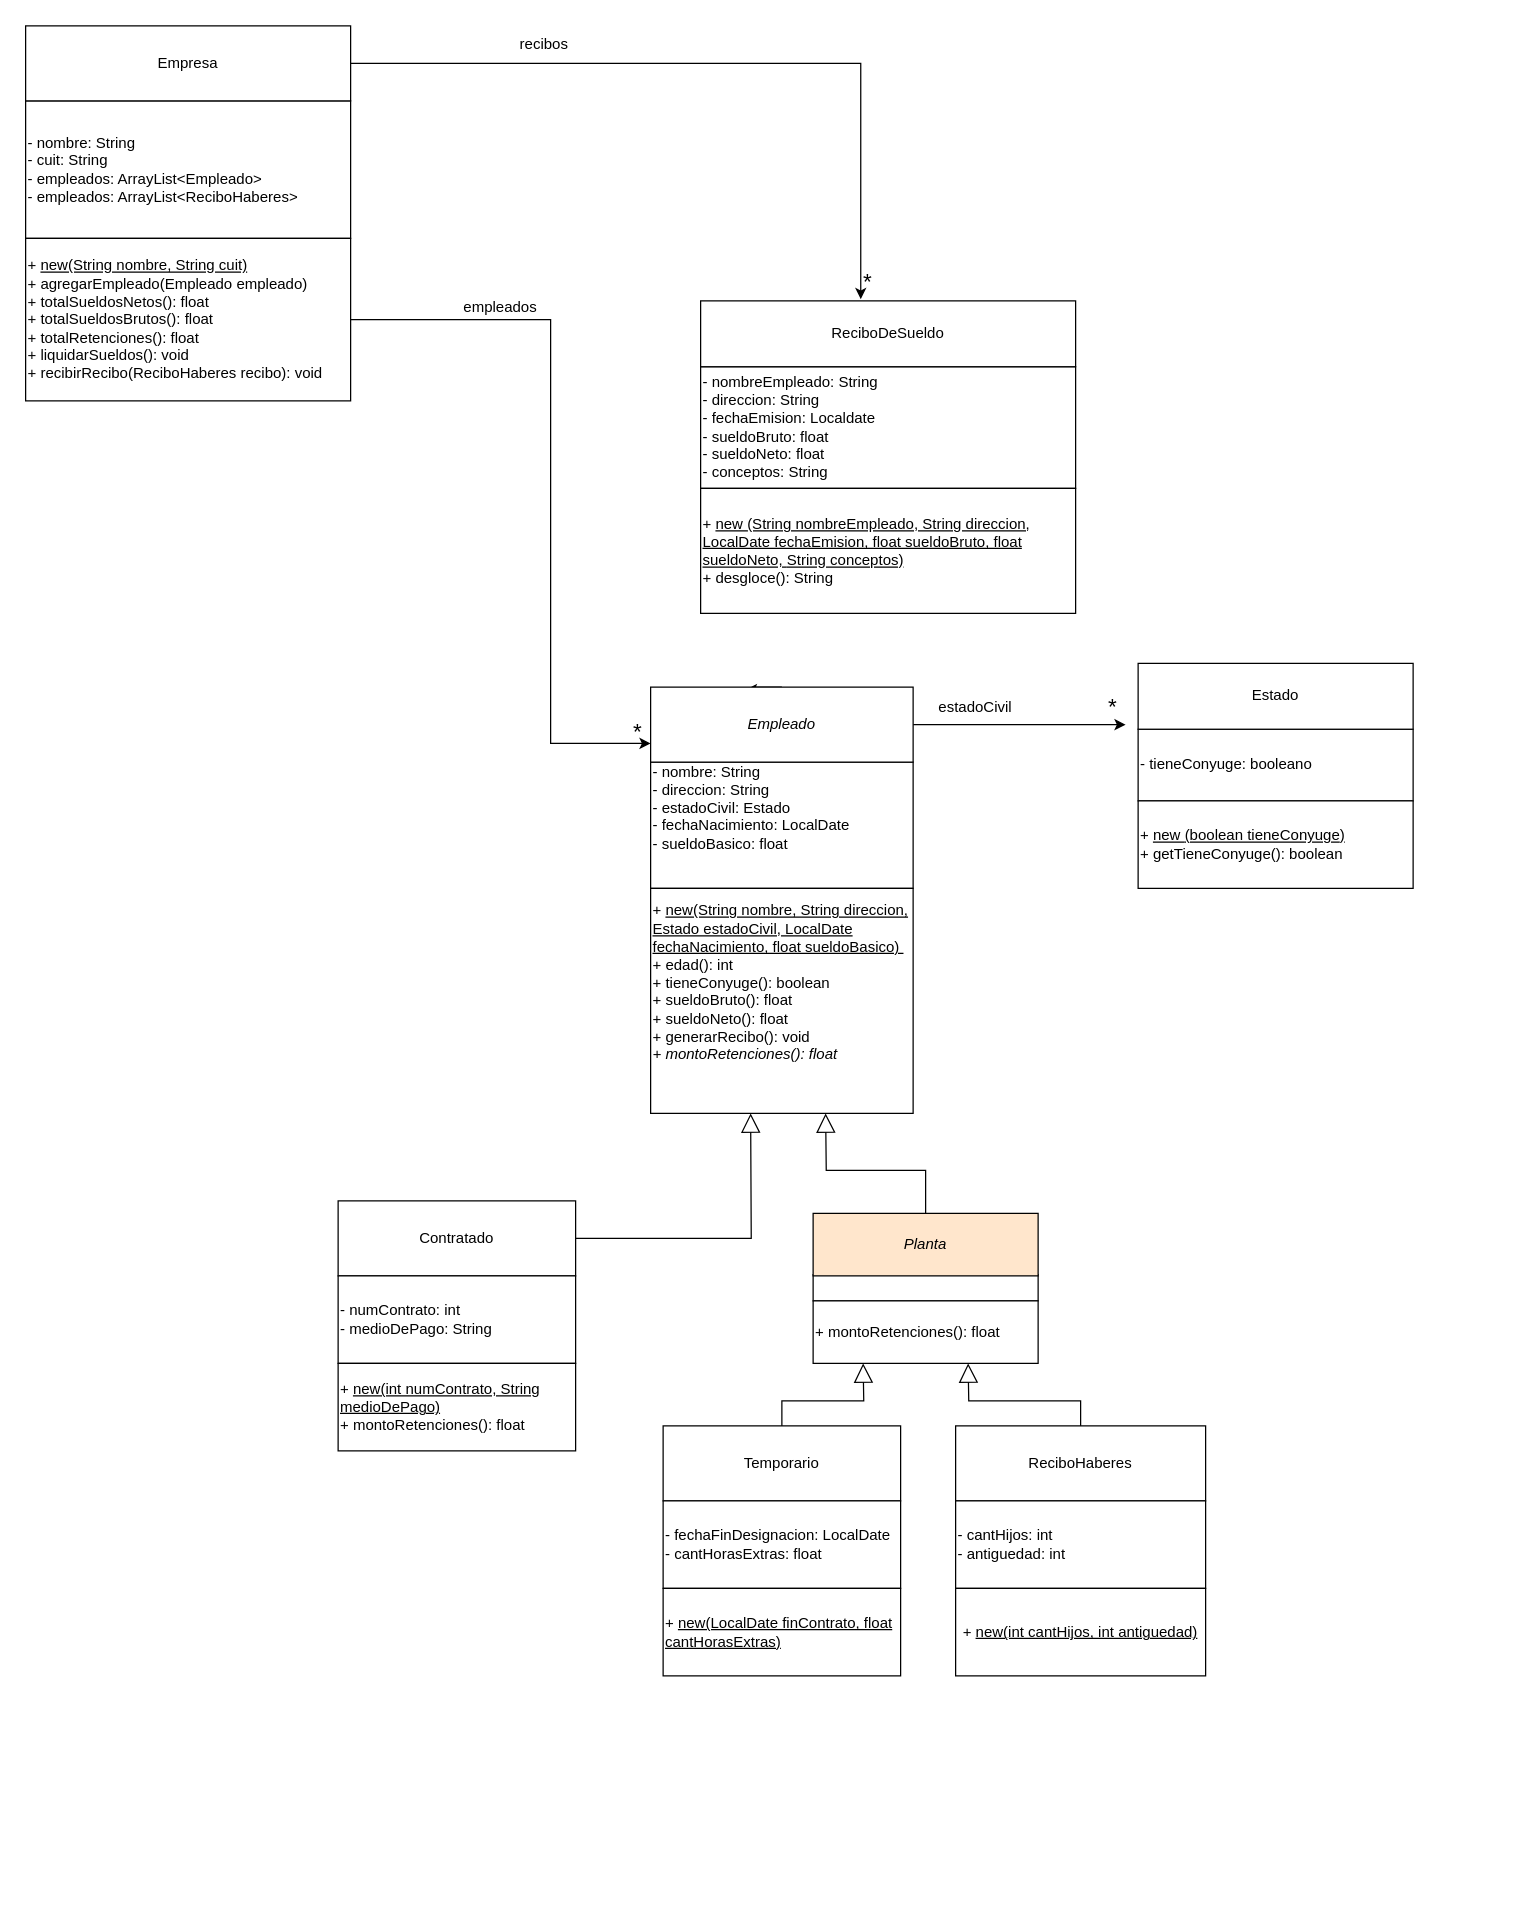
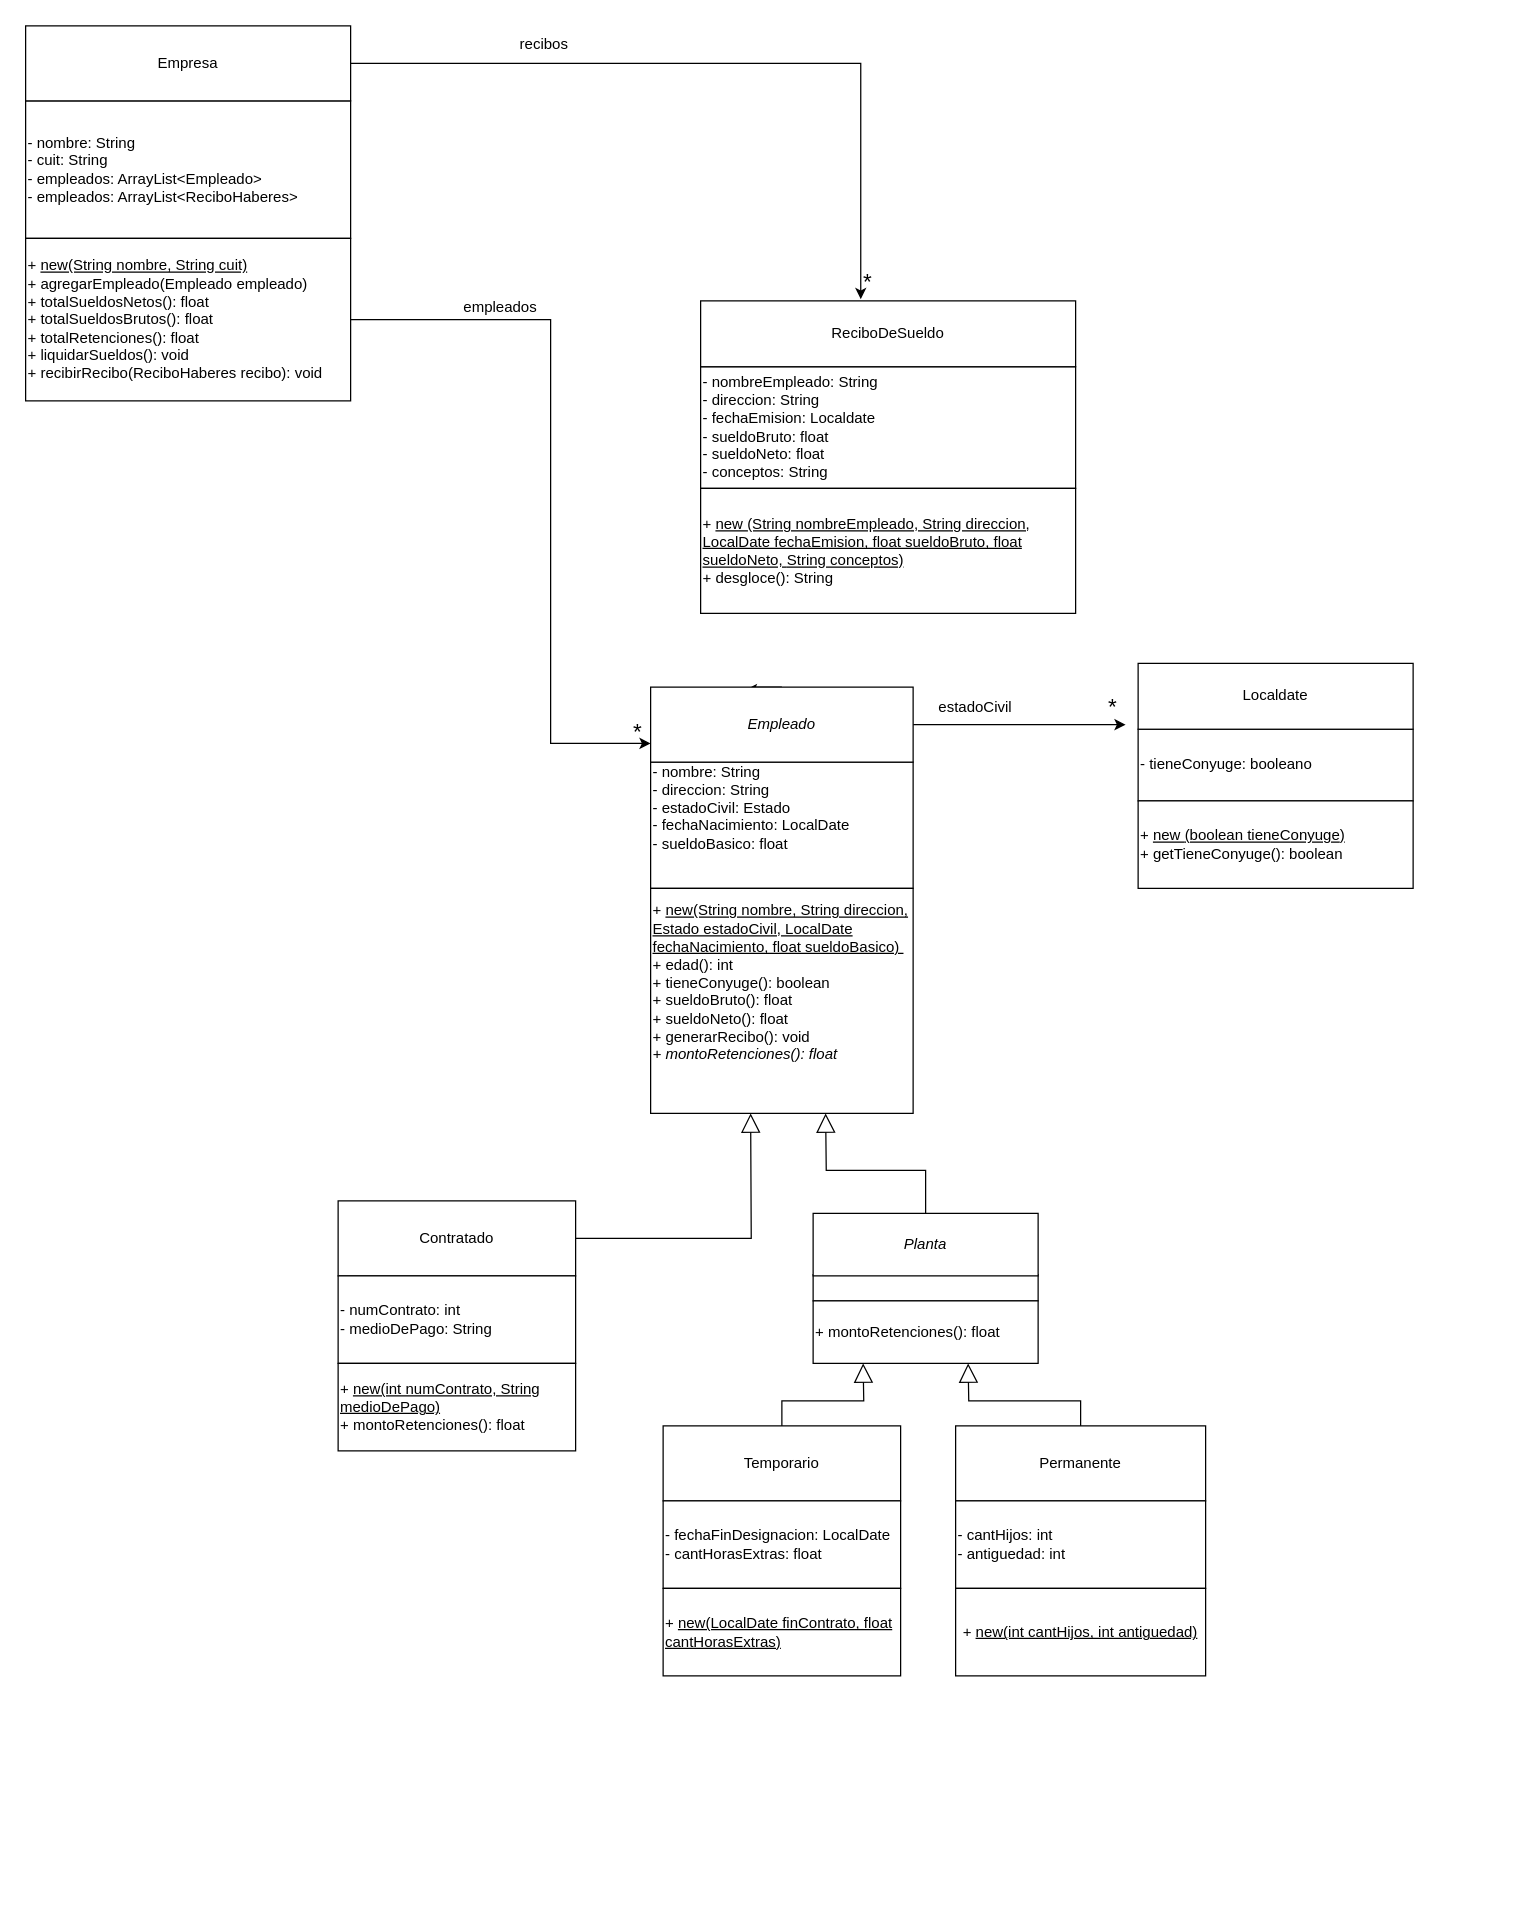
node "Estado": label "Estado" -> "Localdate"
node "Planta": fillcolor #ffe6cc -> #ffffff
node "ReciboHaberes": label "ReciboHaberes" -> "Permanente"
